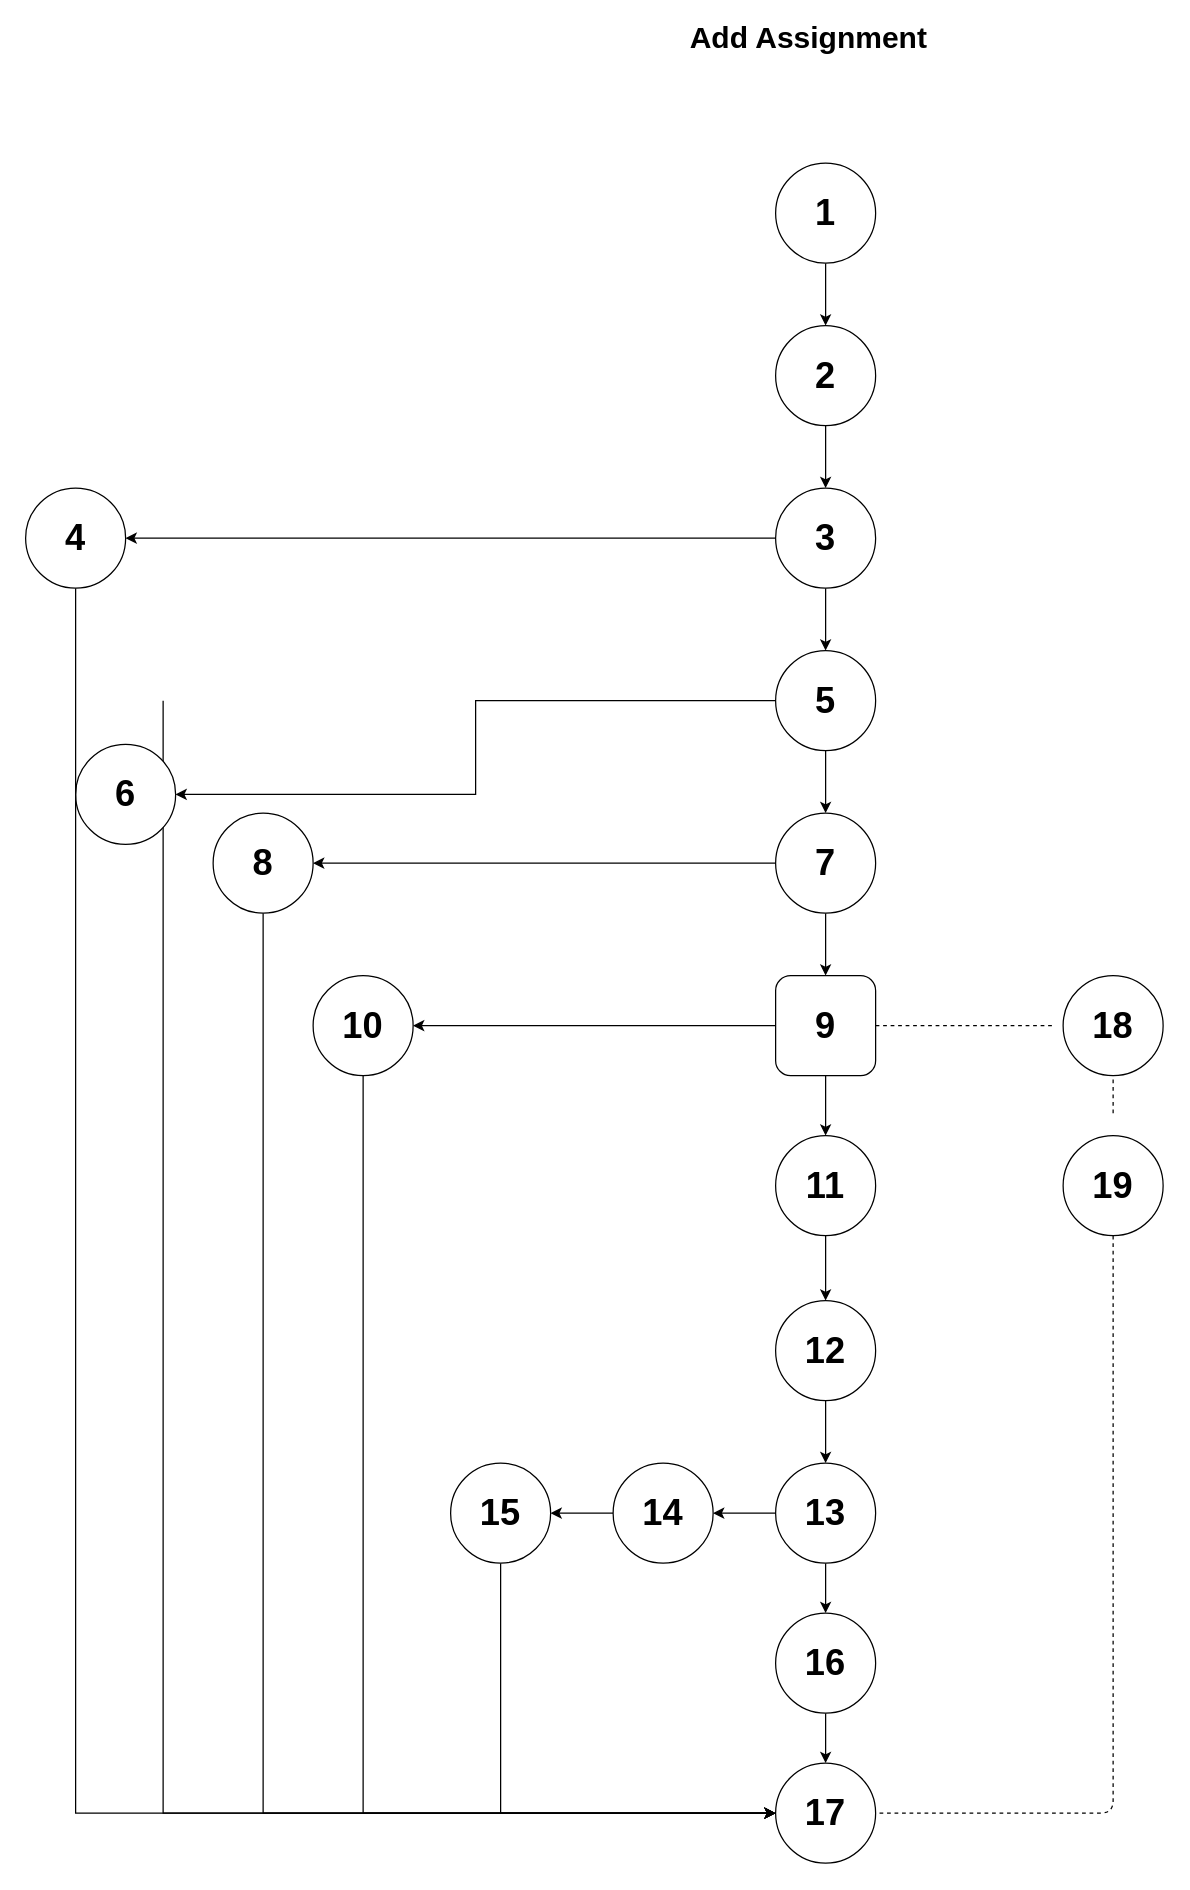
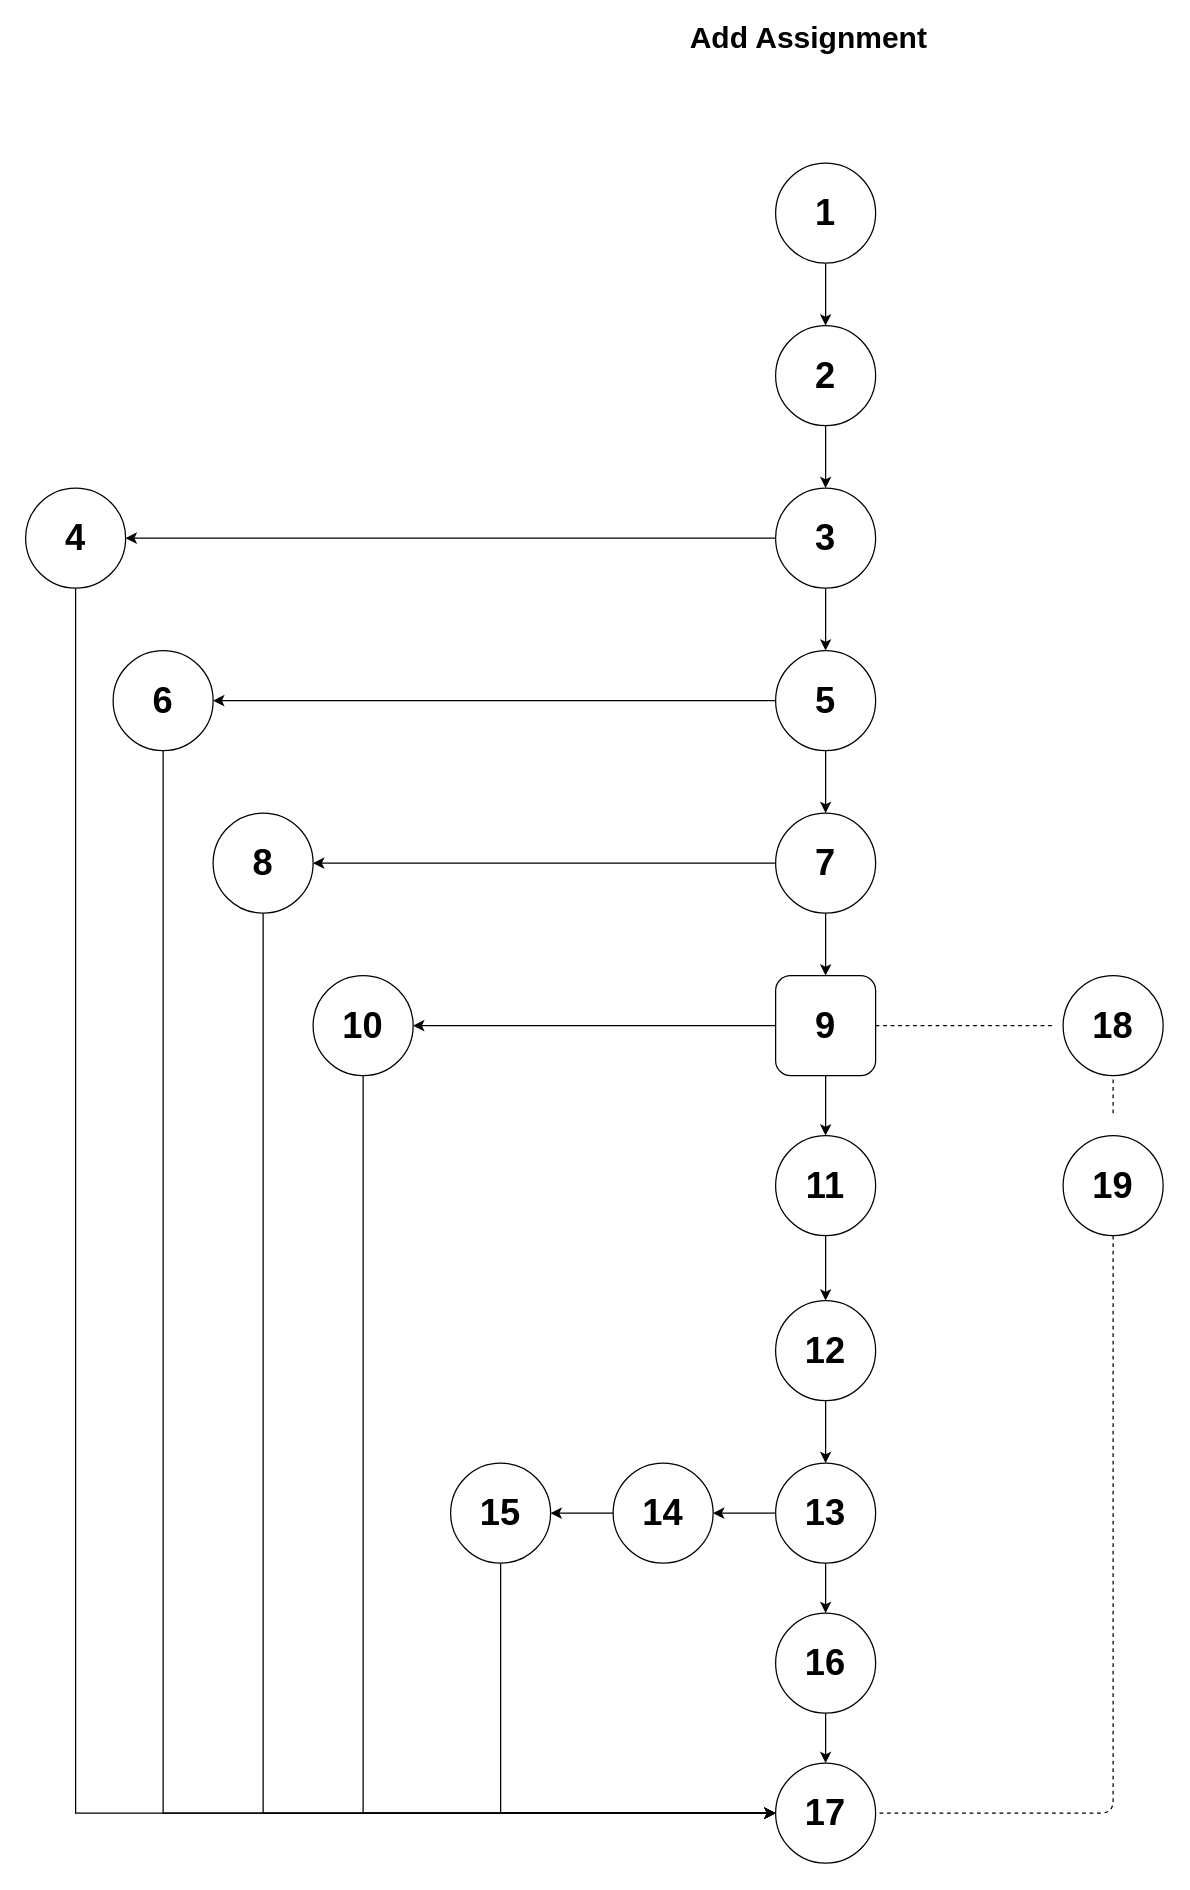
node "6": moved (126, 794) -> (163, 701)
